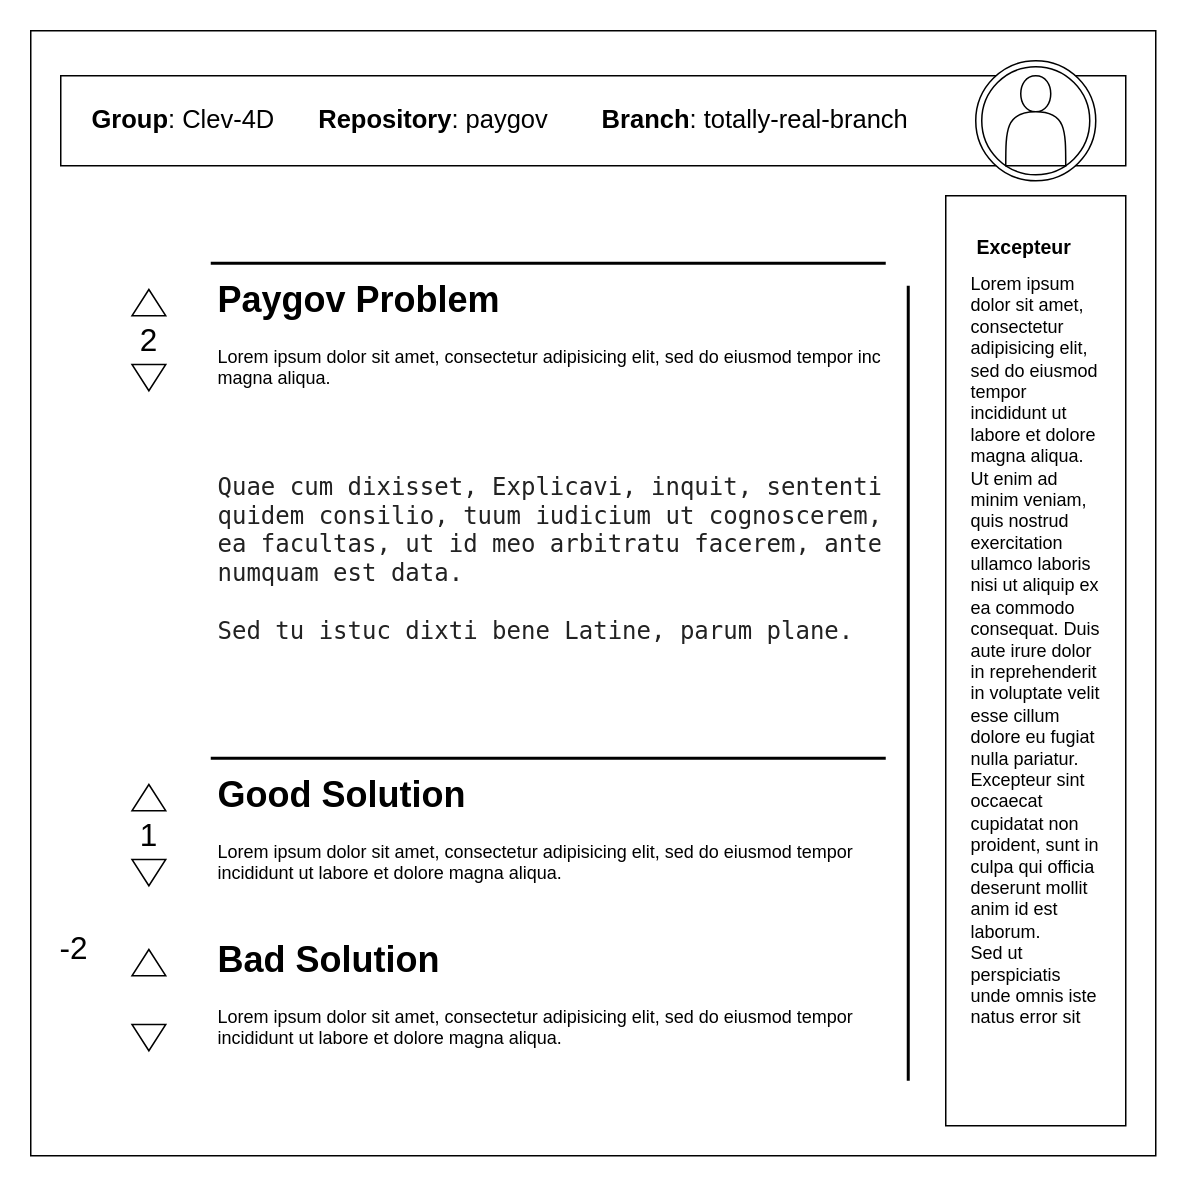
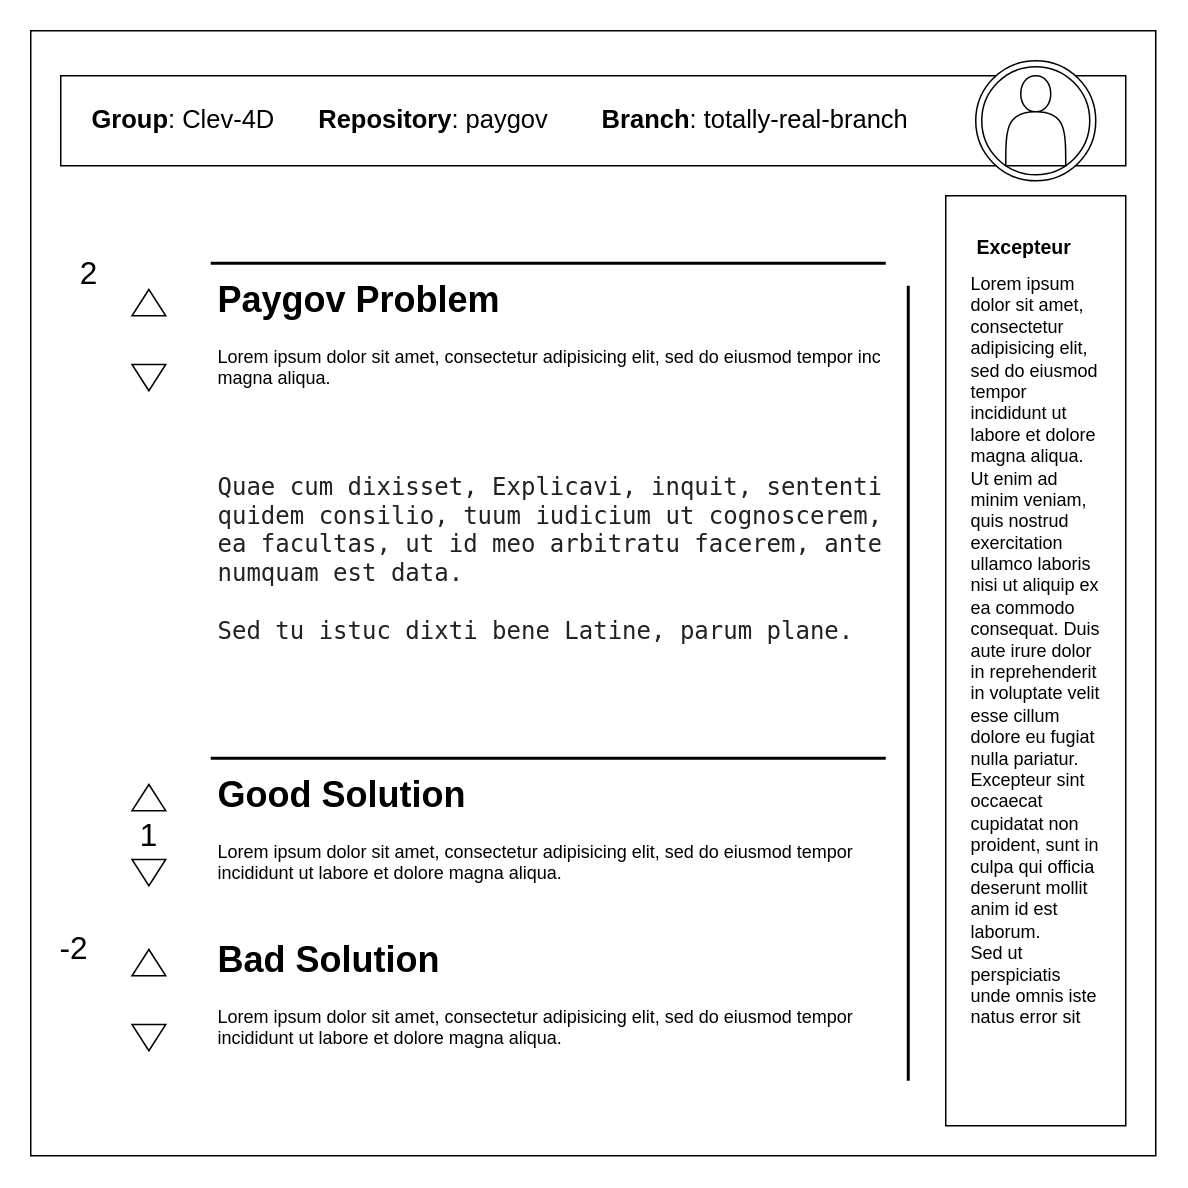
node "2": moved (149, 340) -> (89, 273)
